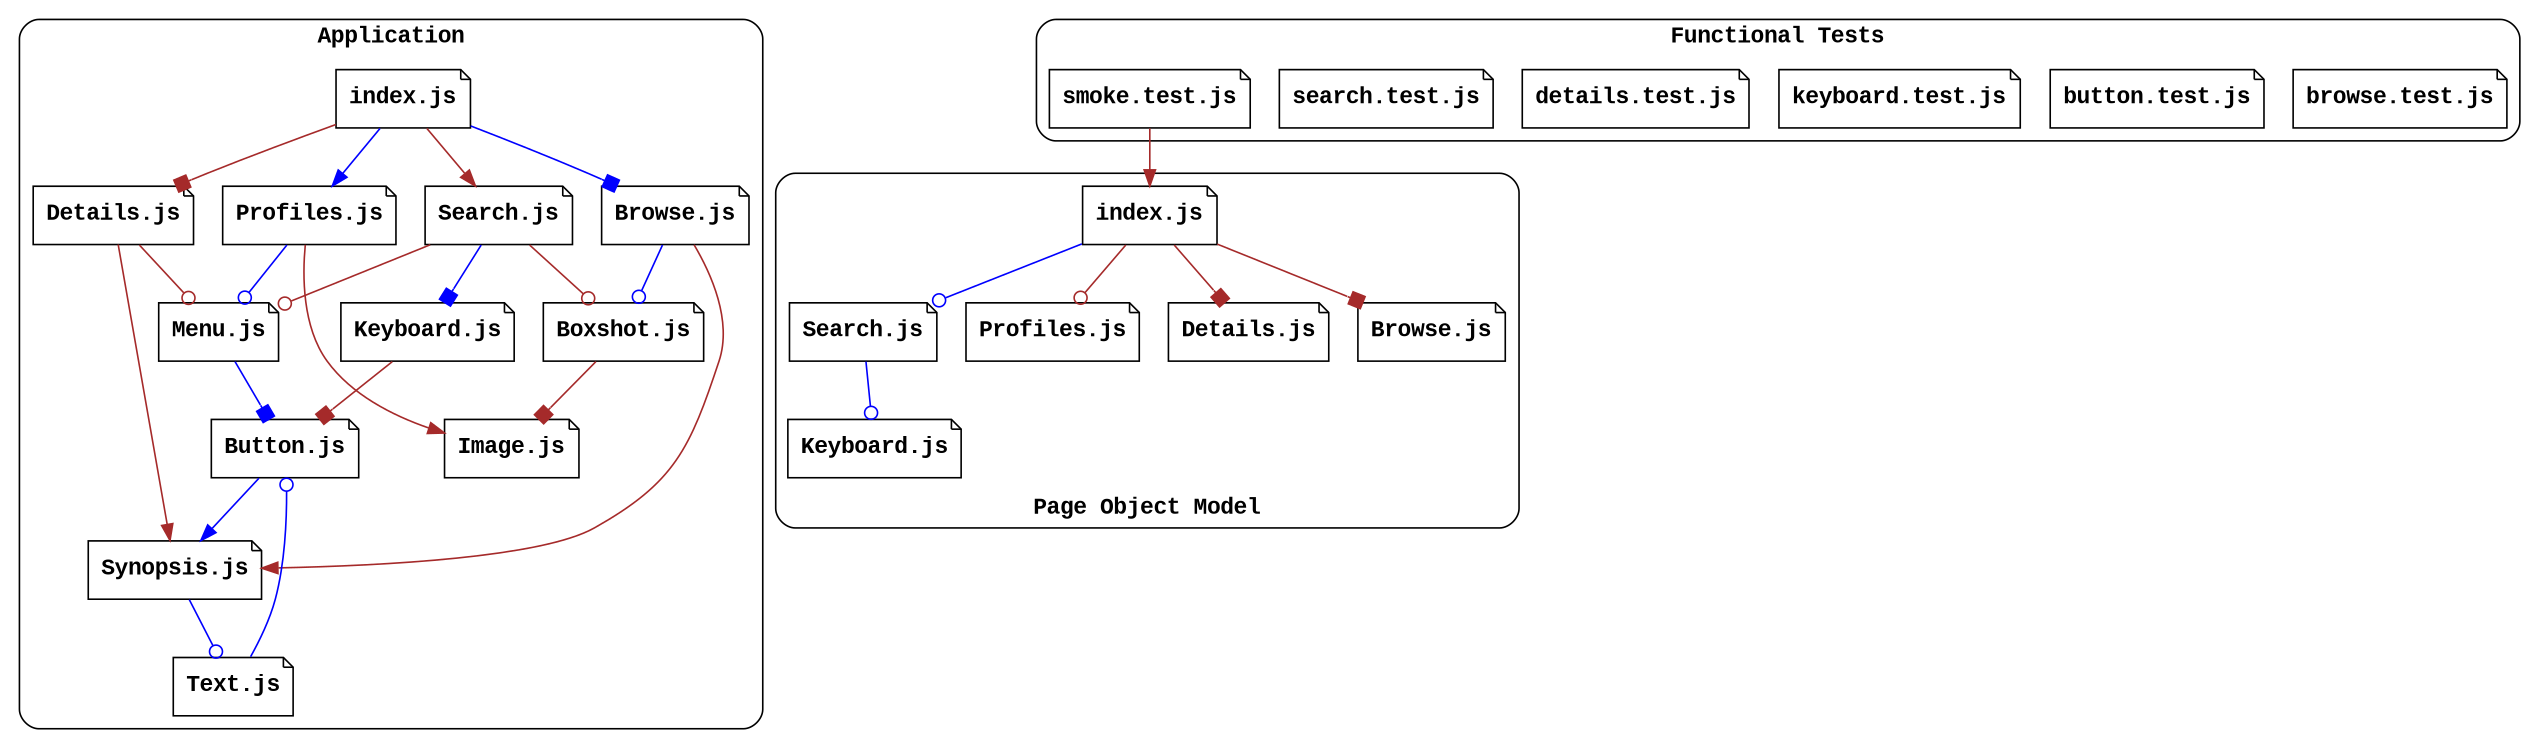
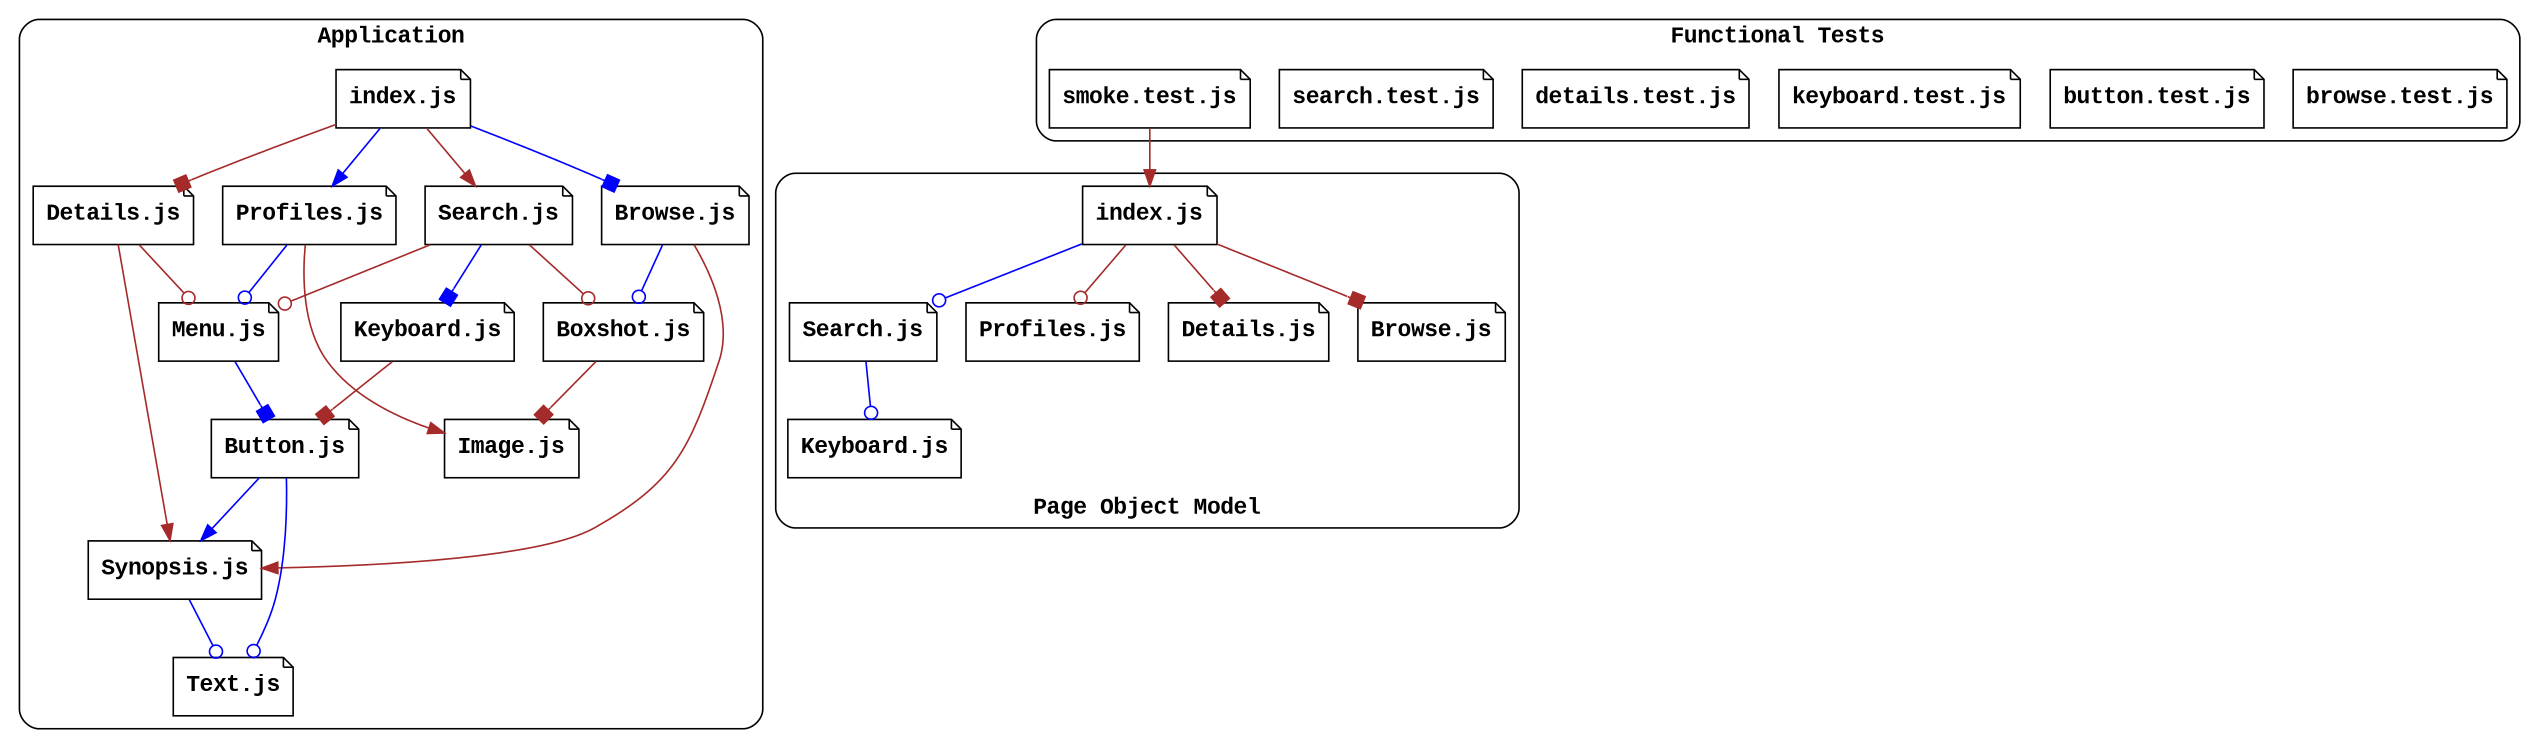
edge "Text.js" -> "Button.js": reversed
